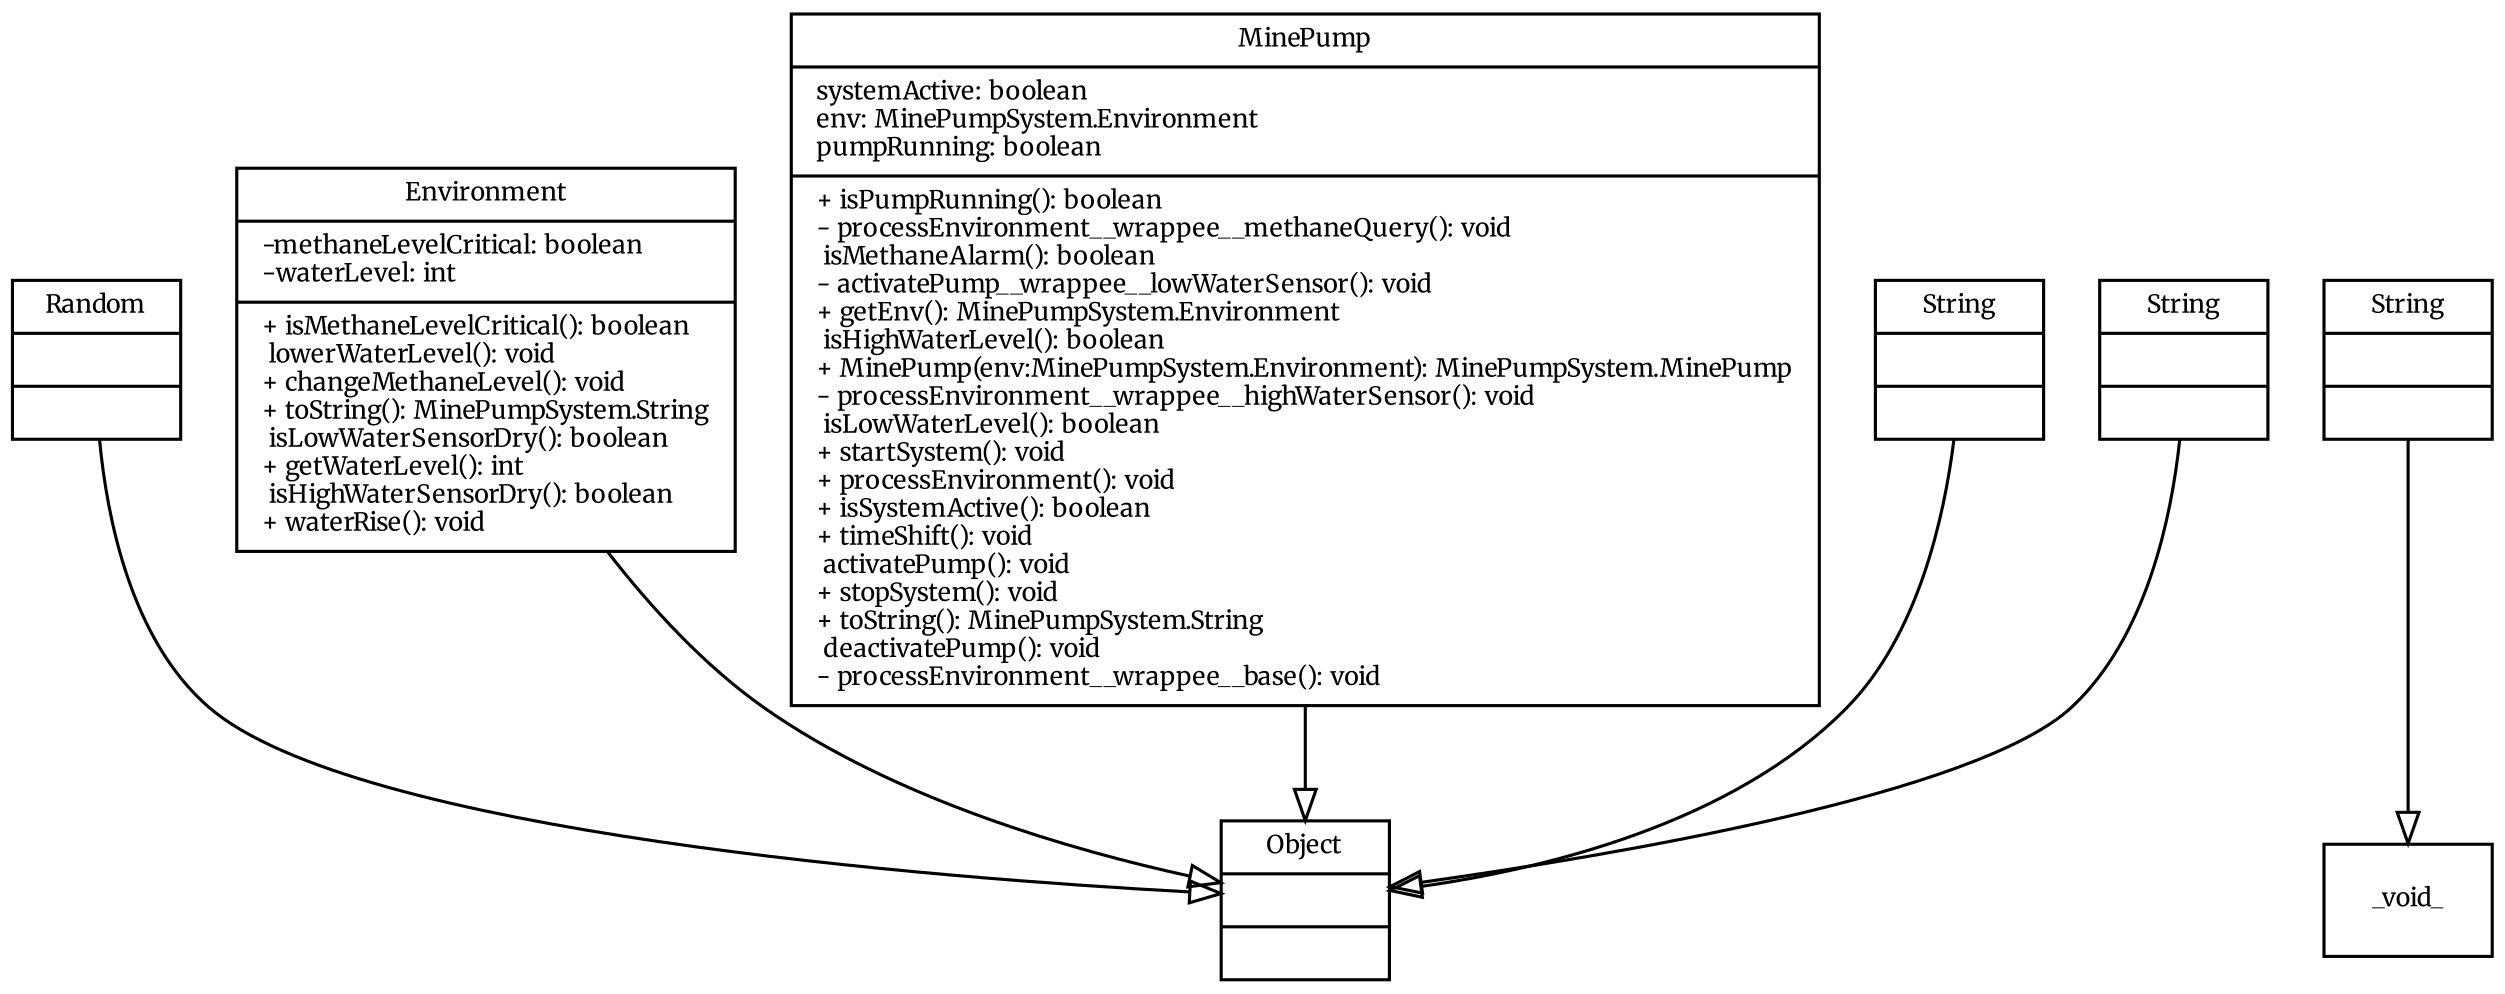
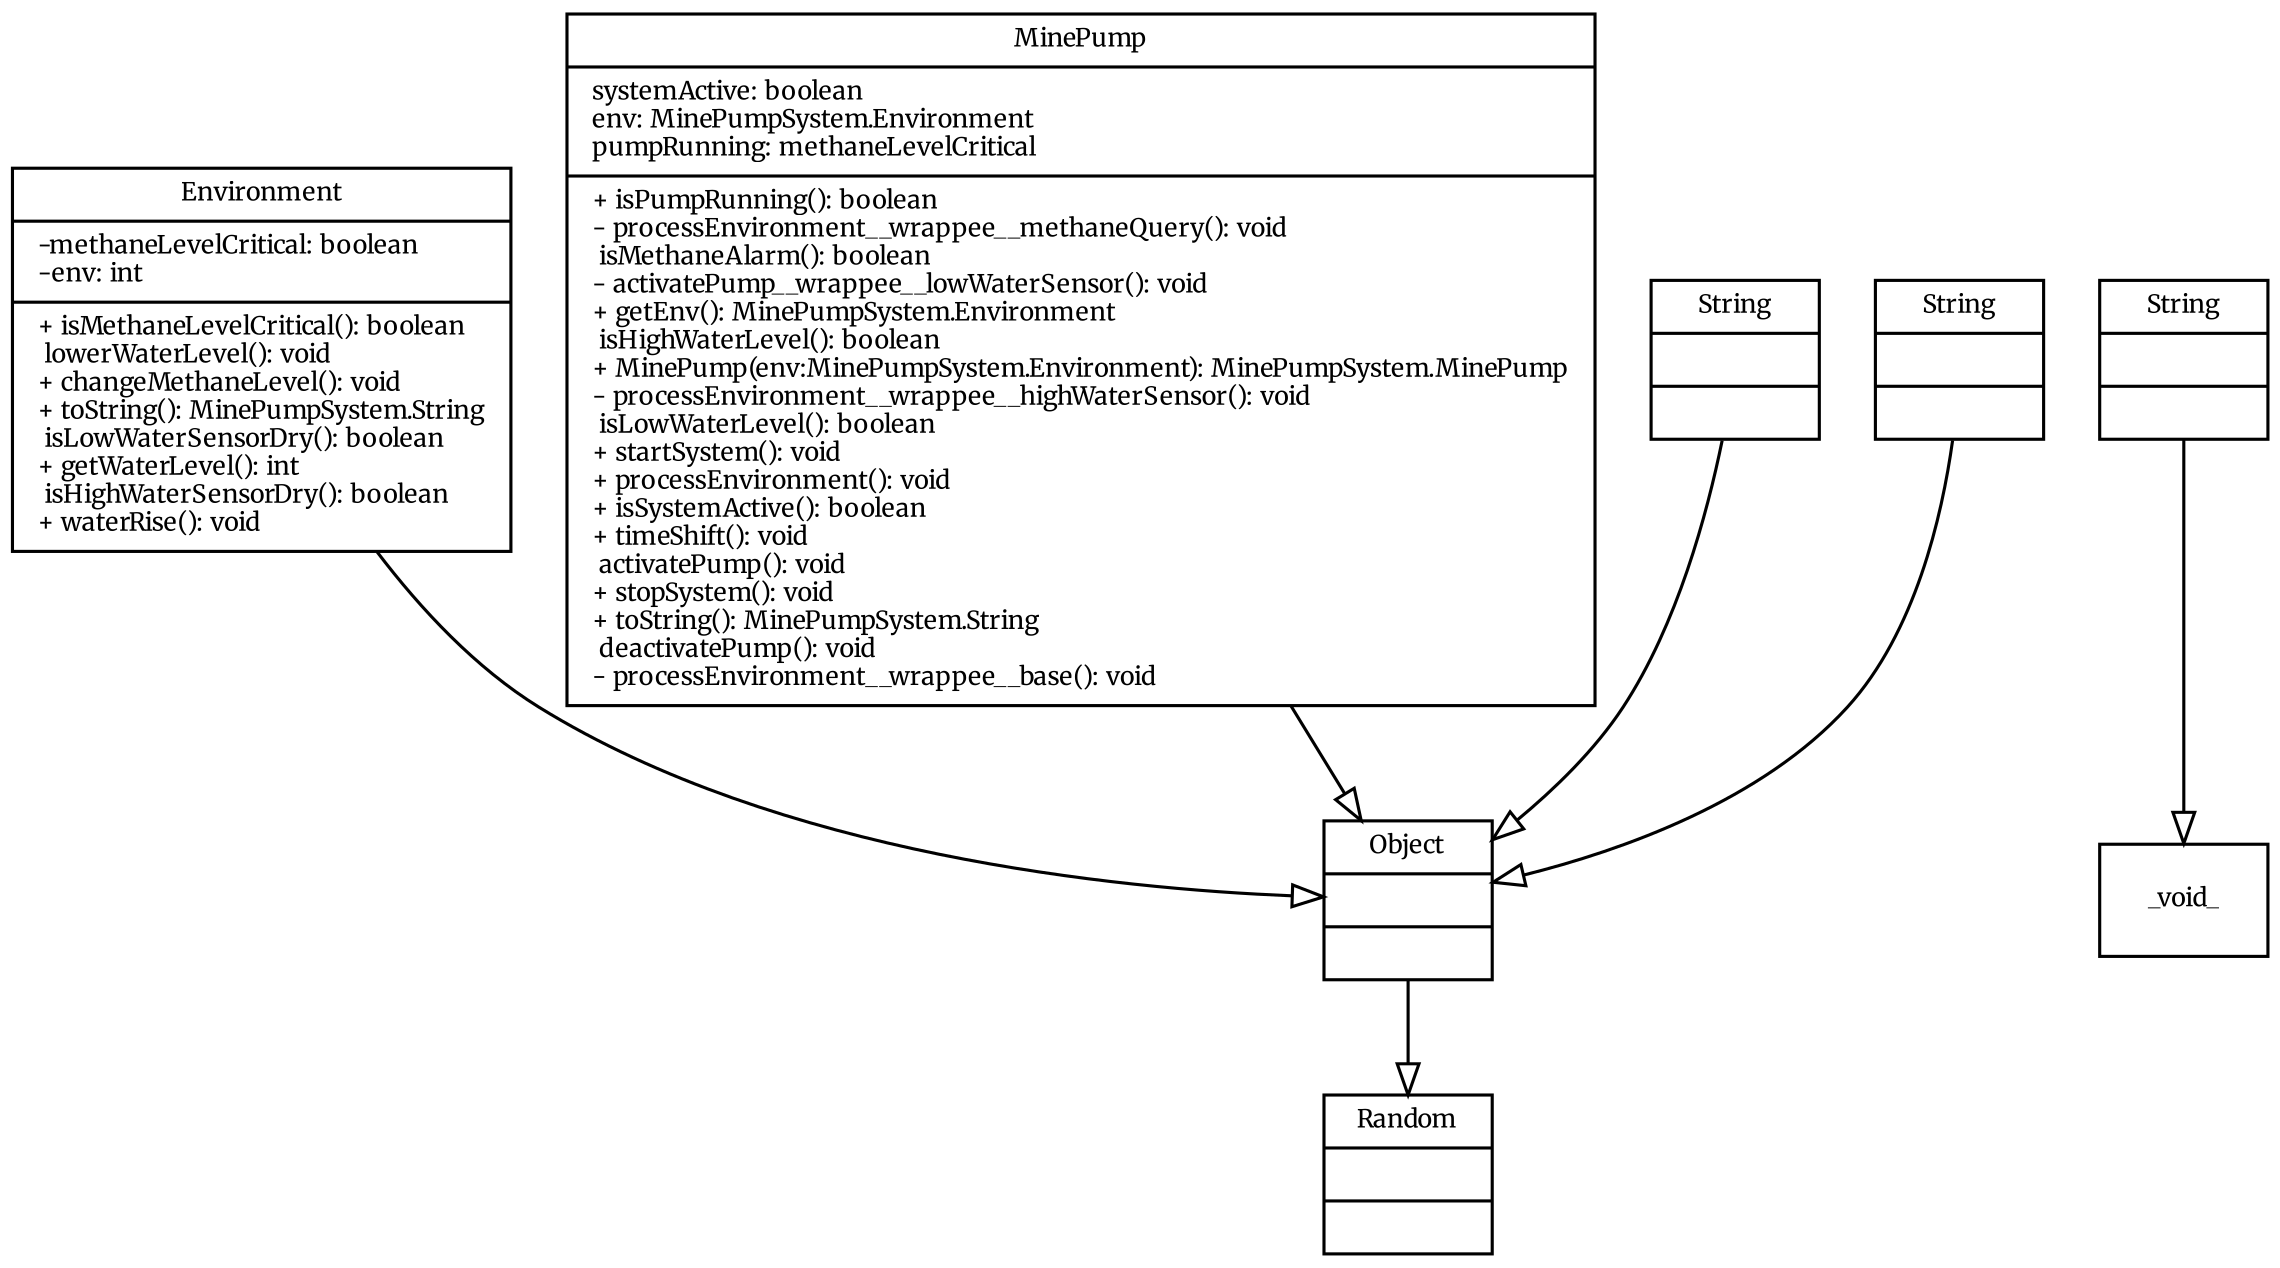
node "MinePump": text "pumpRunning: boolean" -> "pumpRunning: methaneLevelCritical"
node "Environment": text "-waterLevel: int" -> "-env: int"
edge "Random" -> "Object": reversed
